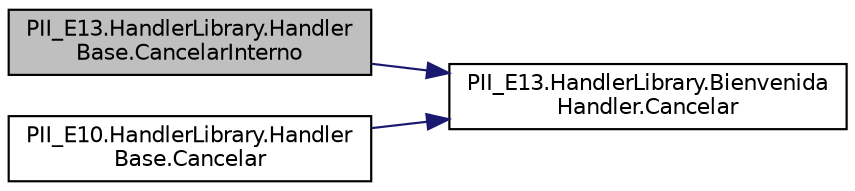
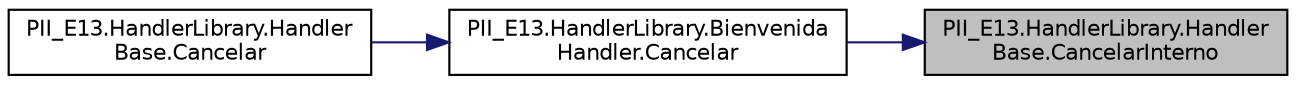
edge "PII_E13.HandlerLibrary.Handler Base.CancelarInterno" -> "PII_E13.HandlerLibrary.Bienvenida Handler.Cancelar": reversed
node "PII_E10.HandlerLibrary.Handler Base.Cancelar": label "PII_E10.HandlerLibrary.Handler Base.Cancelar" -> "PII_E13.HandlerLibrary.Handler Base.Cancelar"
